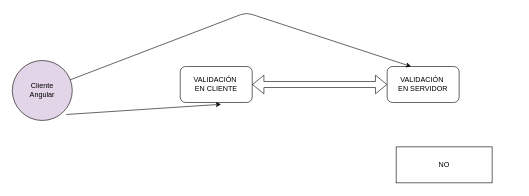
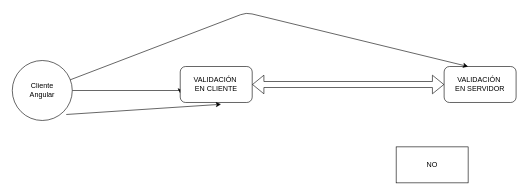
node "VALIDACIÓN EN SERVIDOR": moved (423, 84) -> (480, 84)
node "Cliente Angular": fillcolor #e1d5e7 -> #ffffff
edge "Cliente Angular" -> "VALIDACIÓN EN CLIENTE": added
node "NO": size 96x36 -> 72x36
